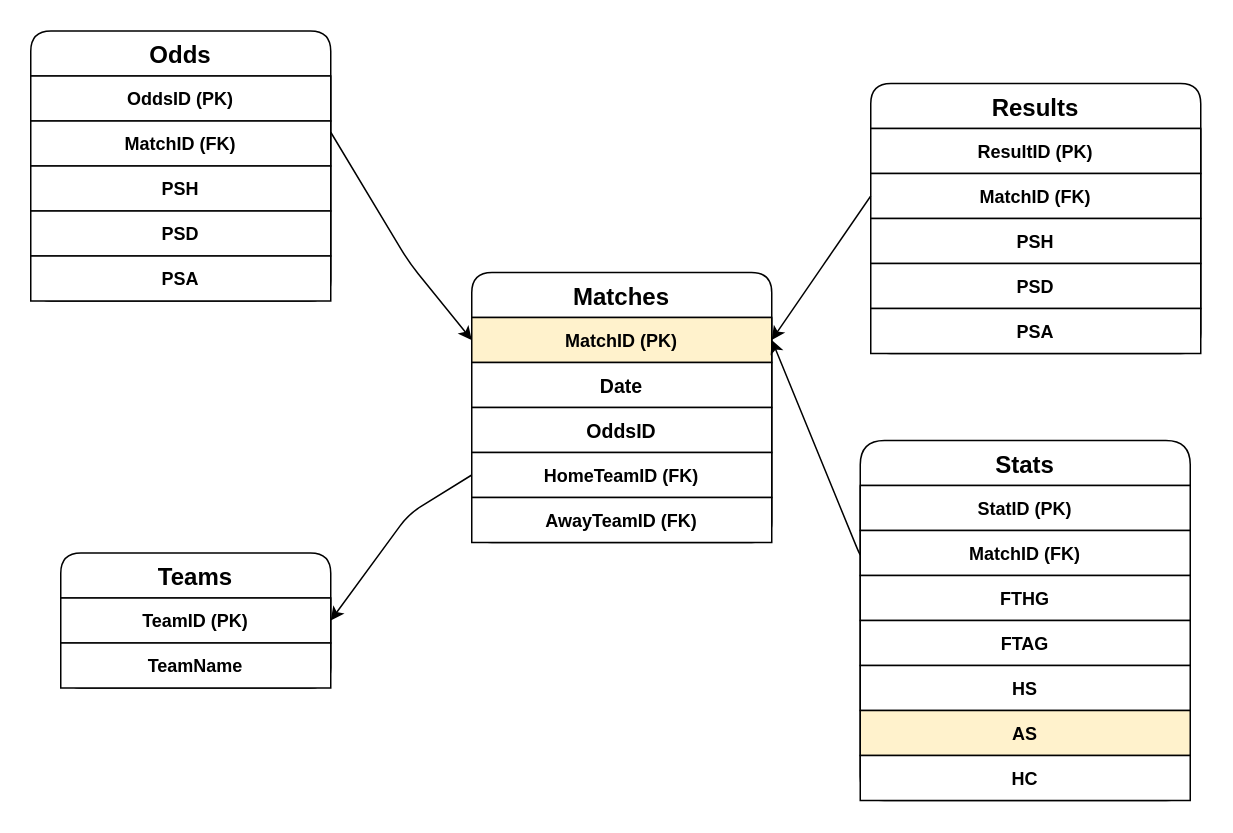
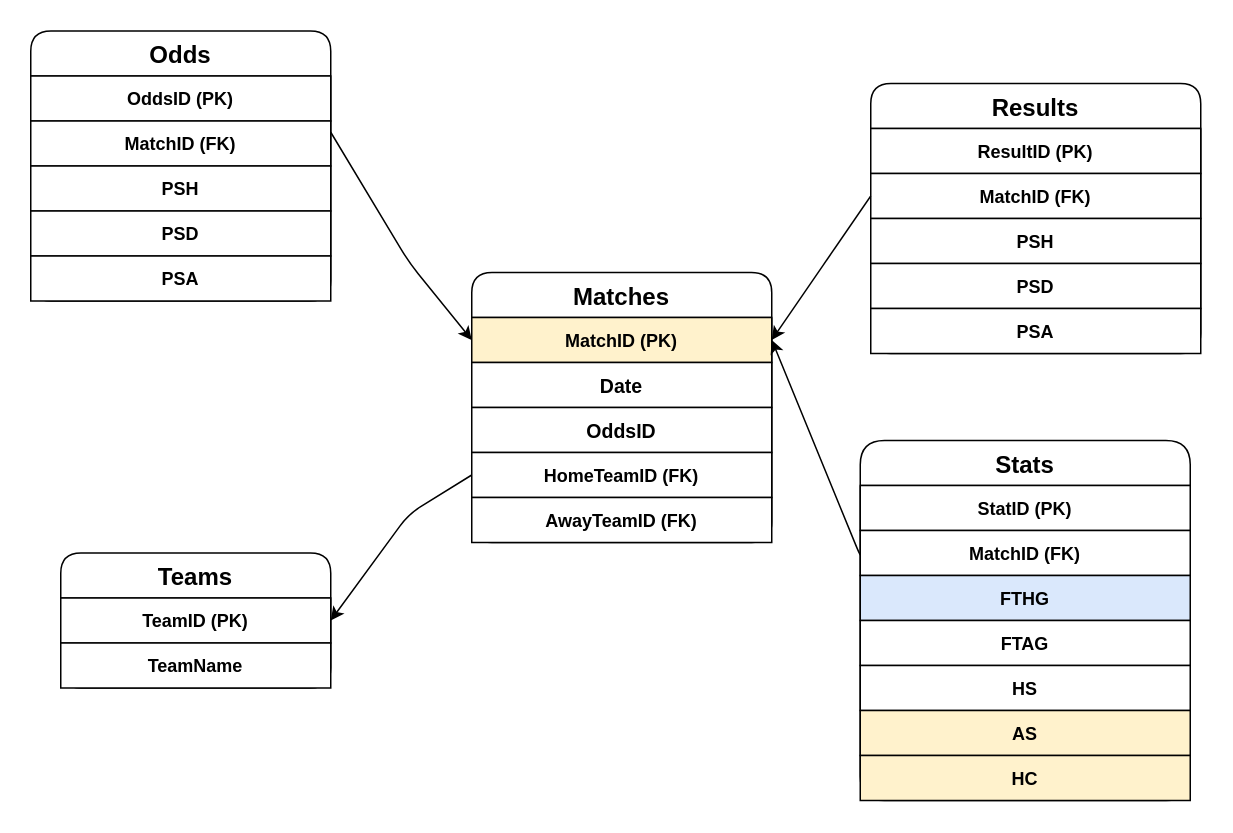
node "FTHG": fillcolor #ffffff -> #dae8fc
node "HC": fillcolor #ffffff -> #fff2cc
